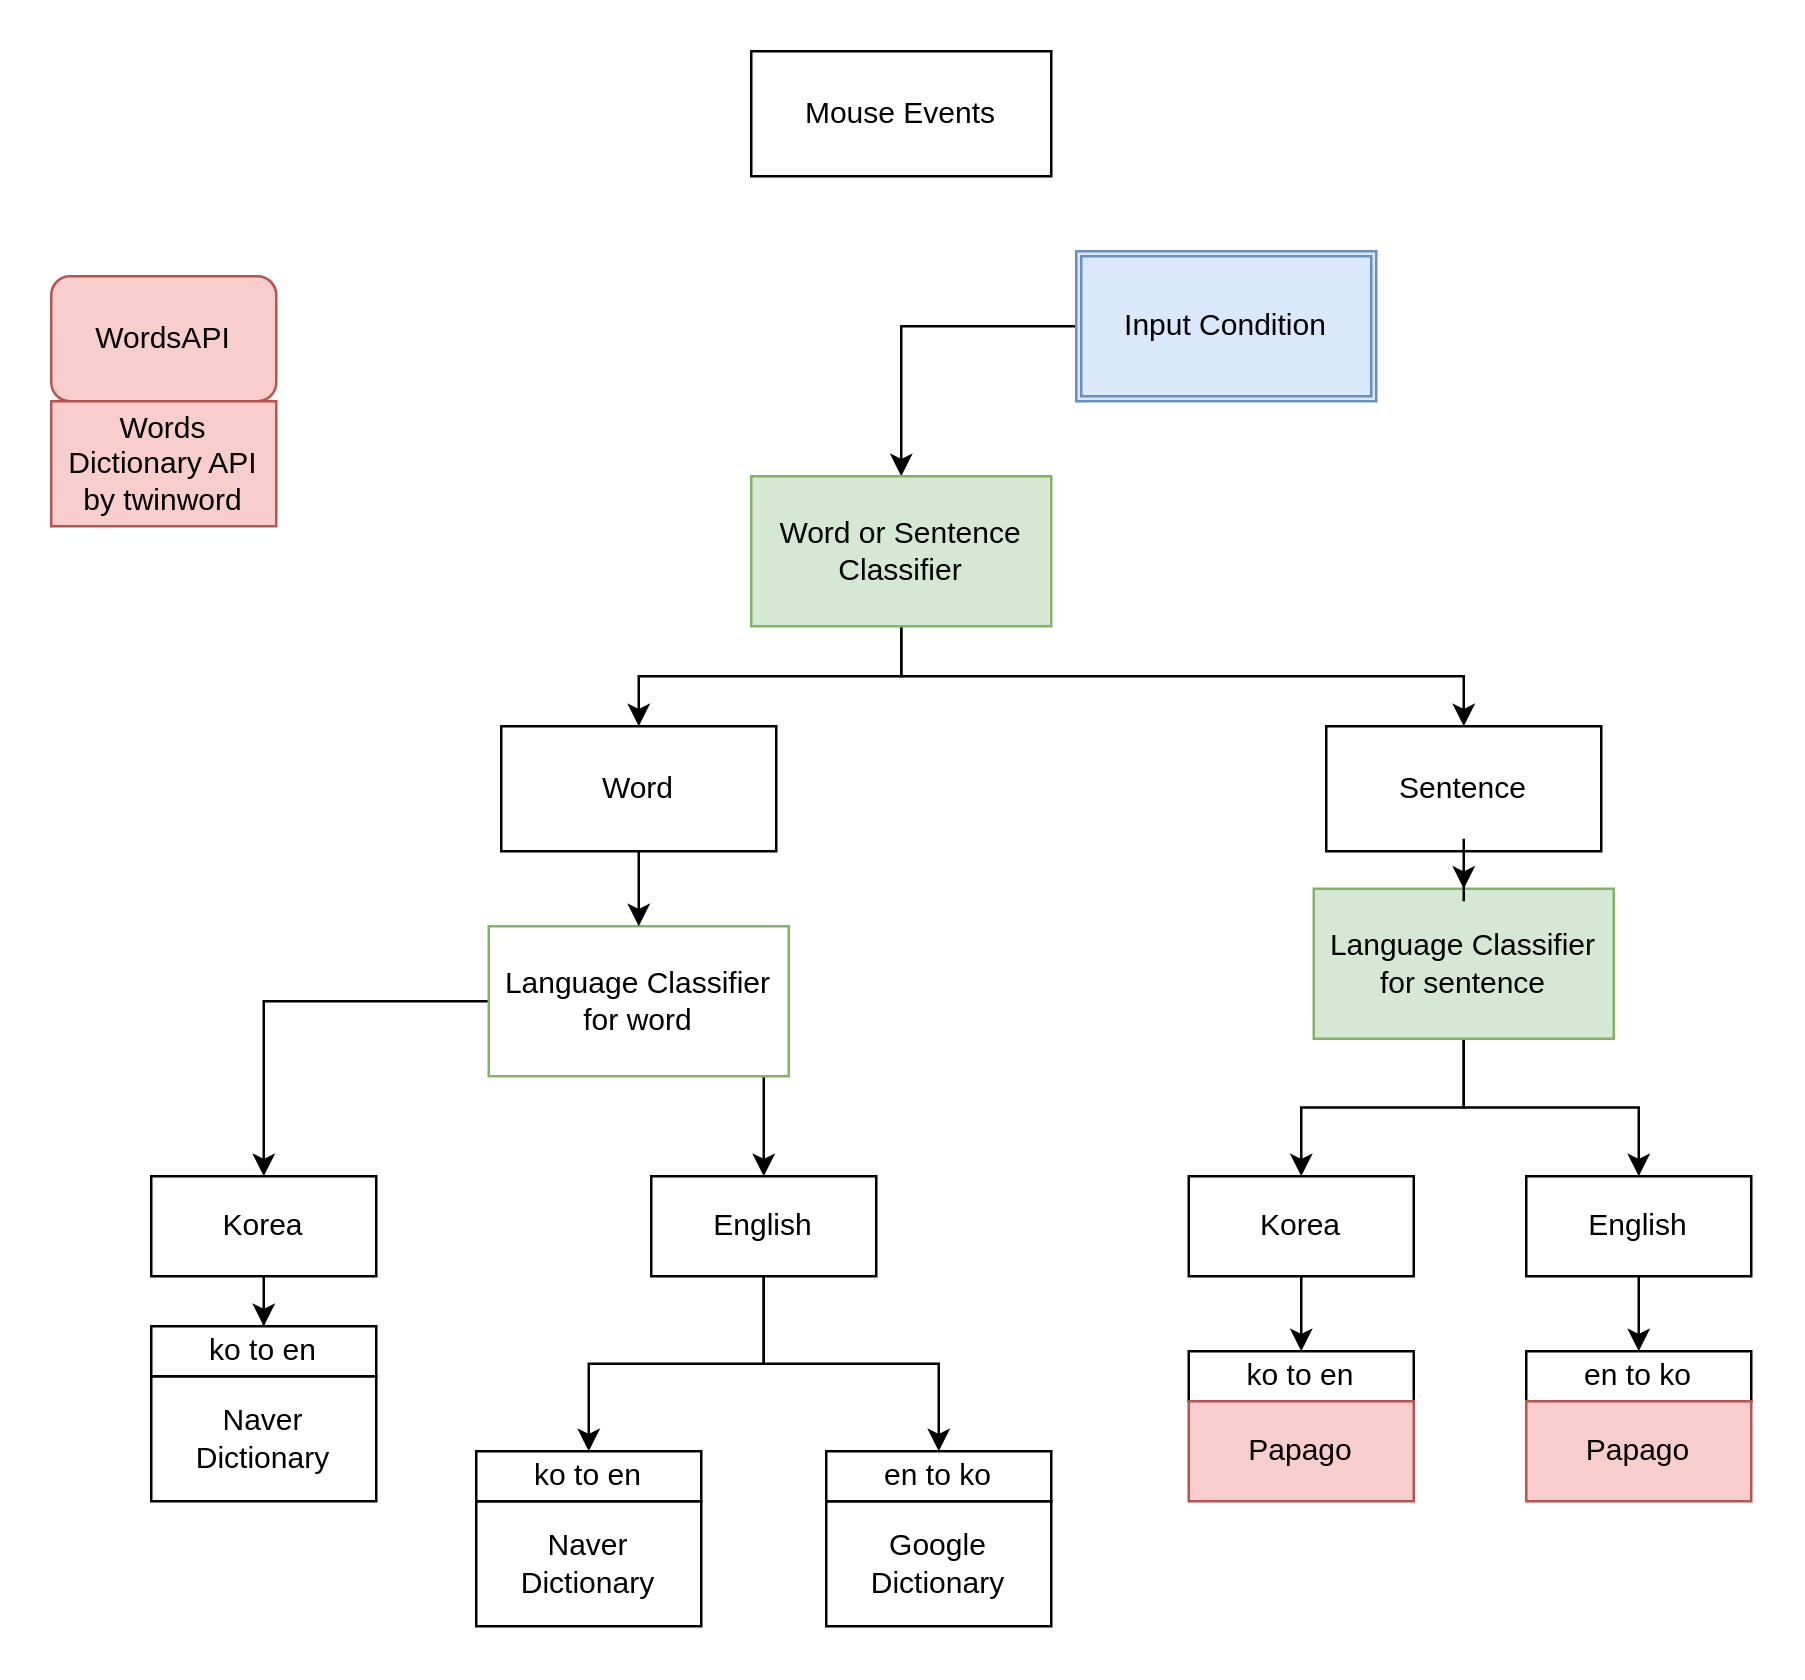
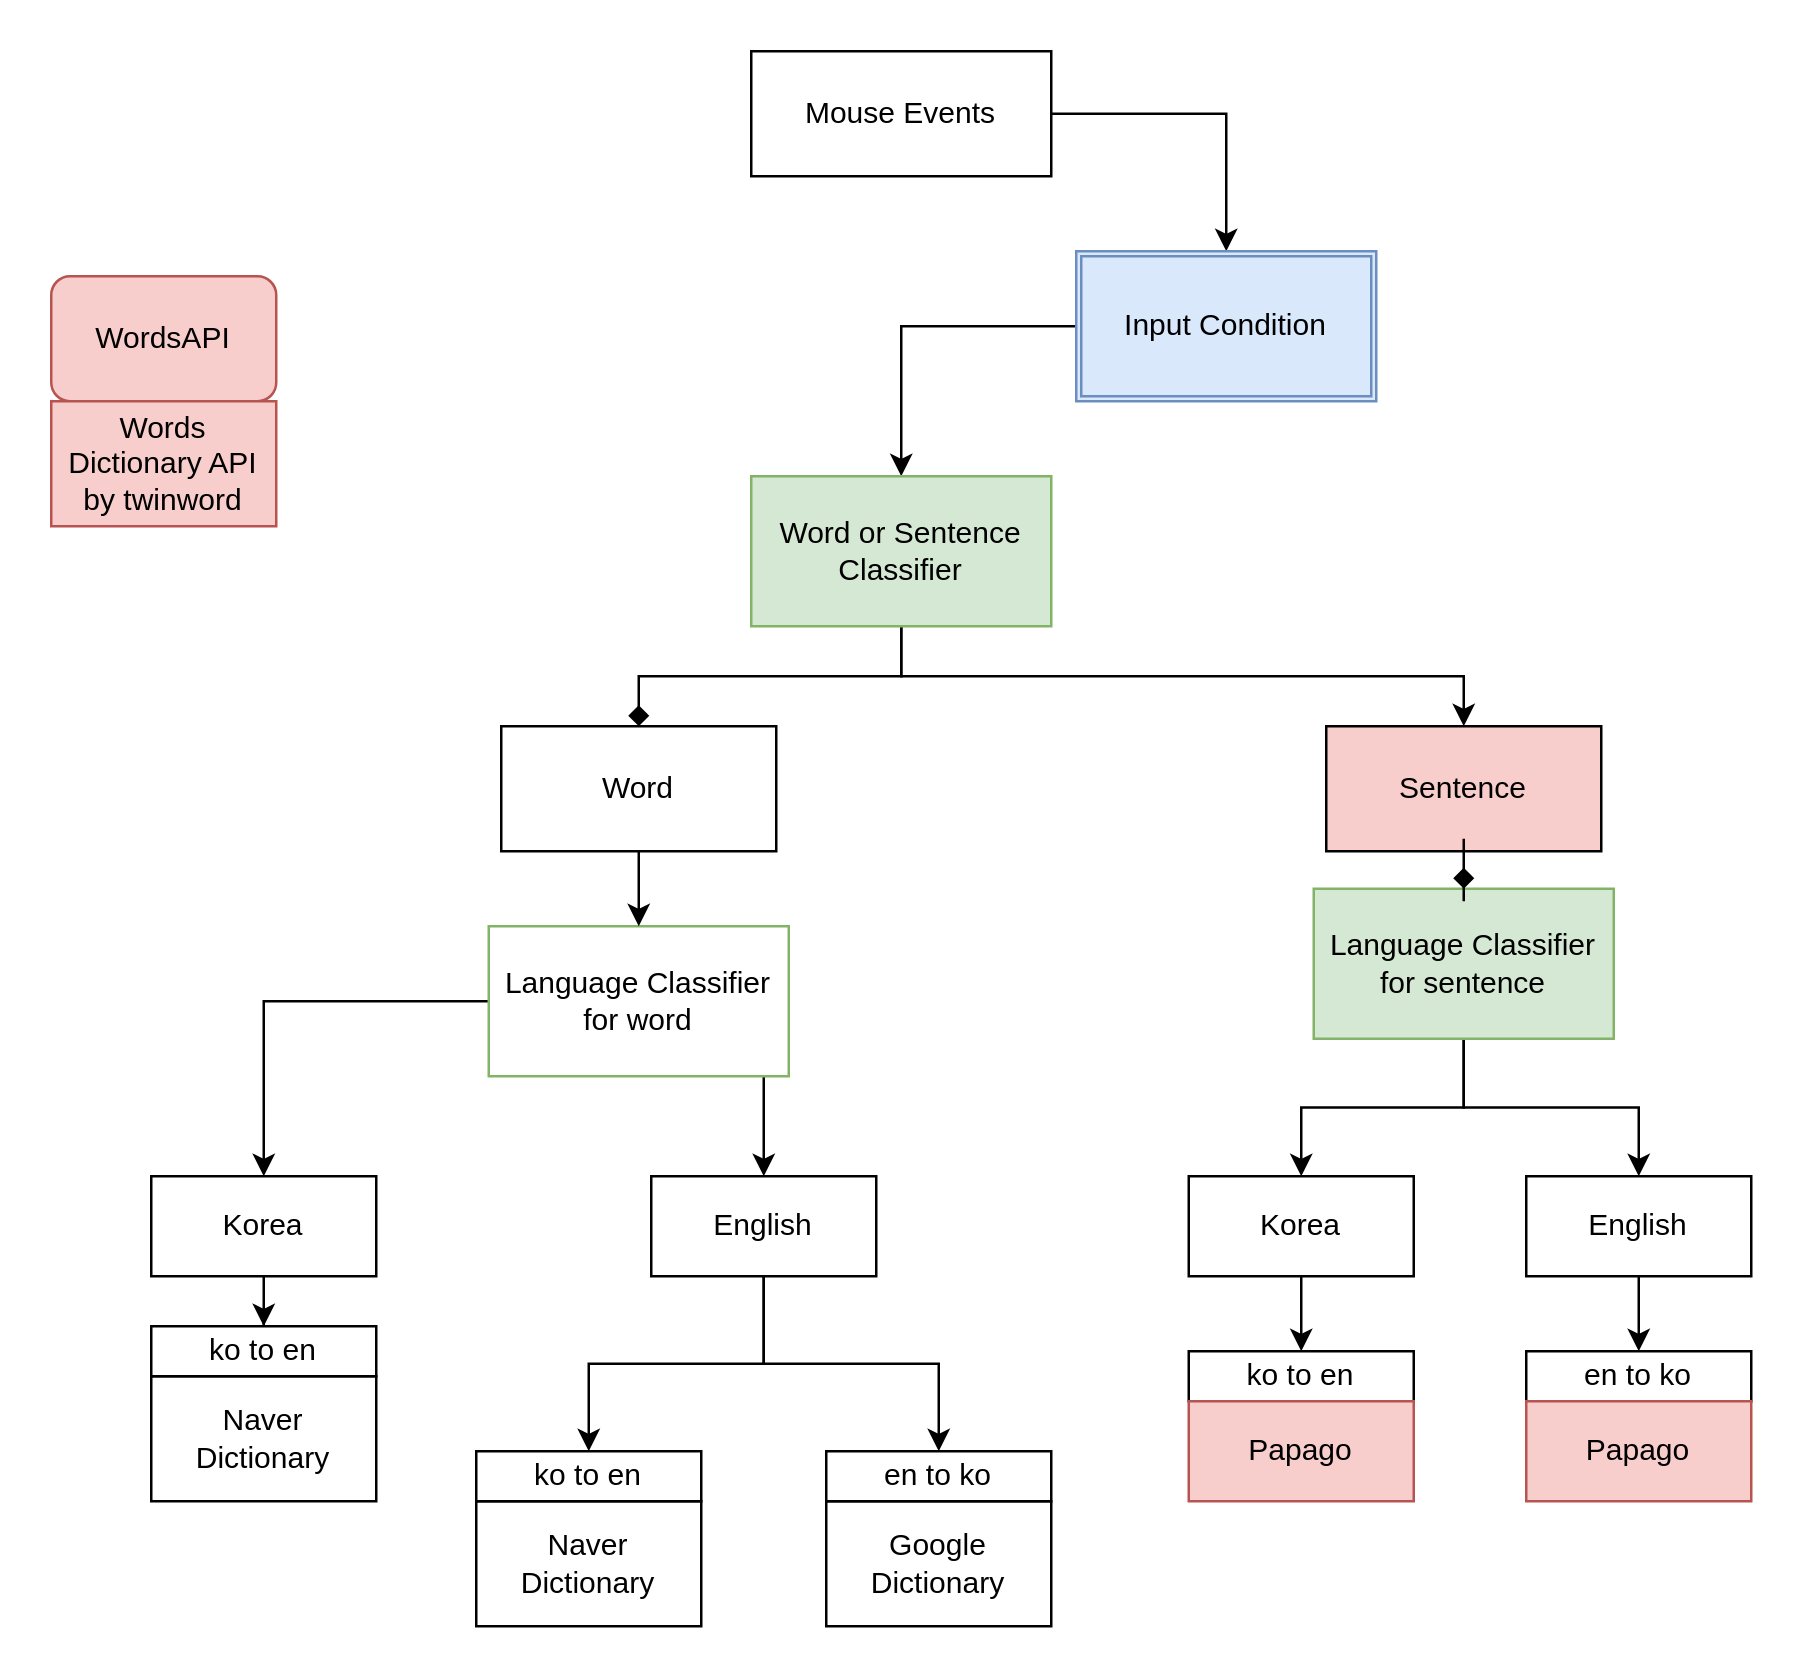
edge "Mouse Events" -> "Input Condition": added
edge "Word or Sentence Classifier" -> "Word": arrowhead classic -> diamond
node "Sentence": fillcolor #ffffff -> #f8cecc
edge "Sentence" -> "Language Classifier for sentence": arrowhead classic -> diamond
